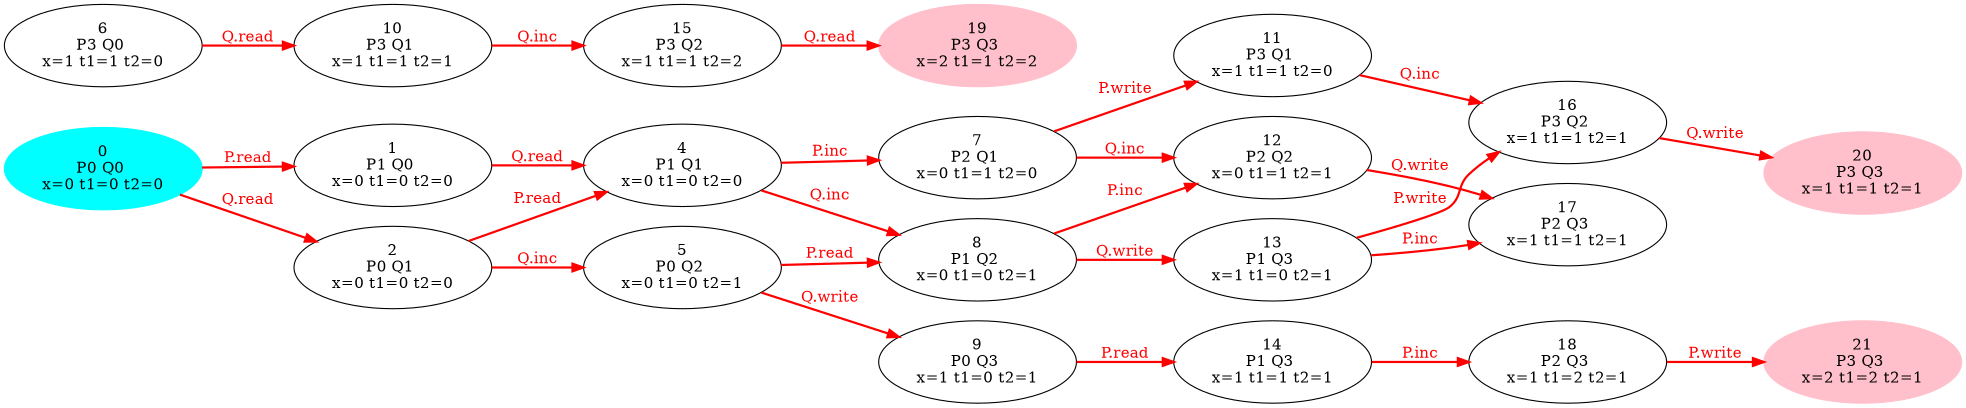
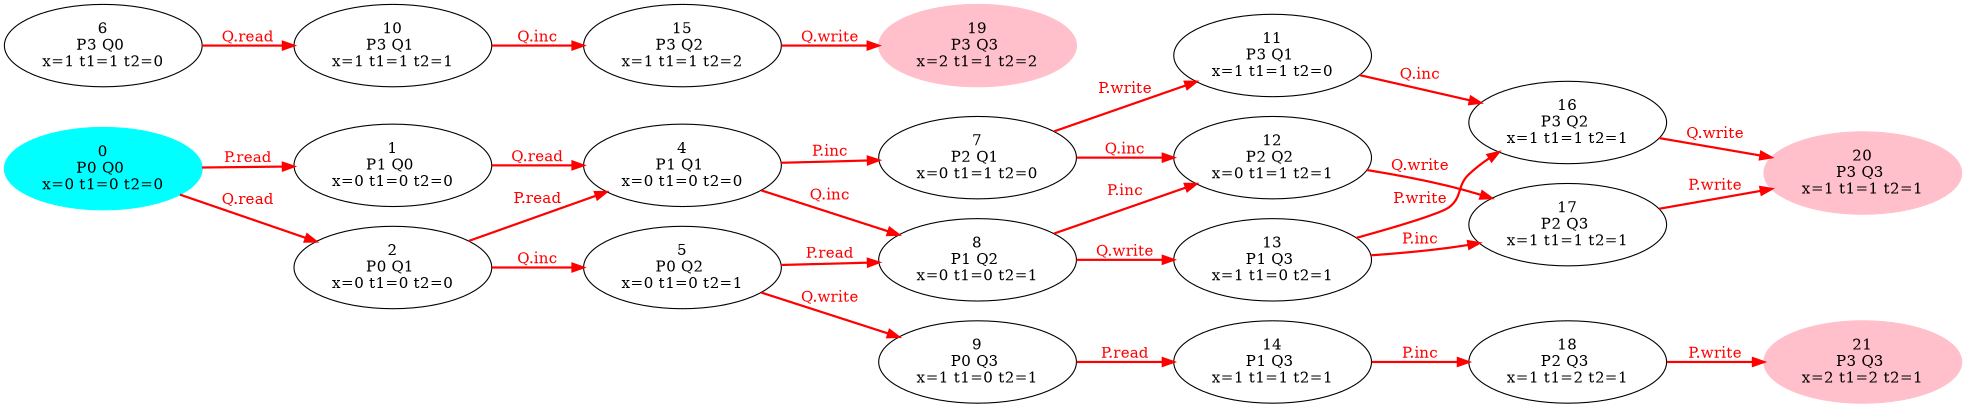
edge "15 P3 Q2 x=1 t1=1 t2=2" -> "19 P3 Q3 x=2 t1=1 t2=2": label "Q.read" -> "Q.write"
edge "17 P2 Q3 x=1 t1=1 t2=1" -> "20 P3 Q3 x=1 t1=1 t2=1": added, label "P.write"
